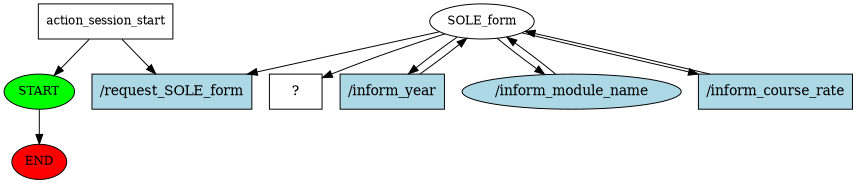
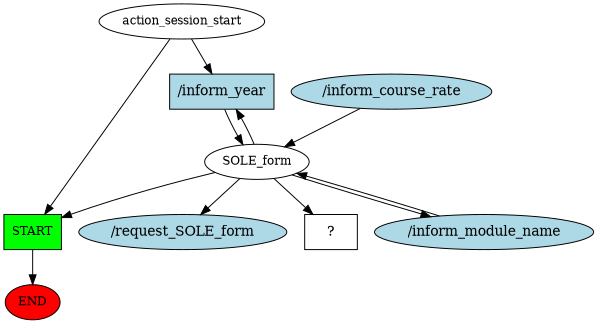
node "action_session_start": shape box -> ellipse
edge "action_session_start" -> "/request_SOLE_form": now "action_session_start" -> "/inform_year"
edge "SOLE_form" -> "/inform_course_rate": now "SOLE_form" -> "START"
node "START": shape ellipse -> box
node "/request_SOLE_form": shape box -> ellipse
node "/inform_course_rate": shape box -> ellipse
